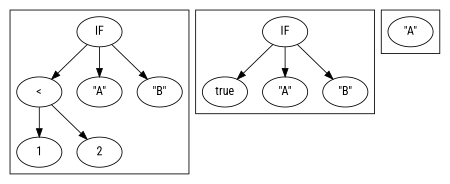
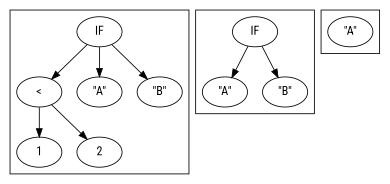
node "true": removed
